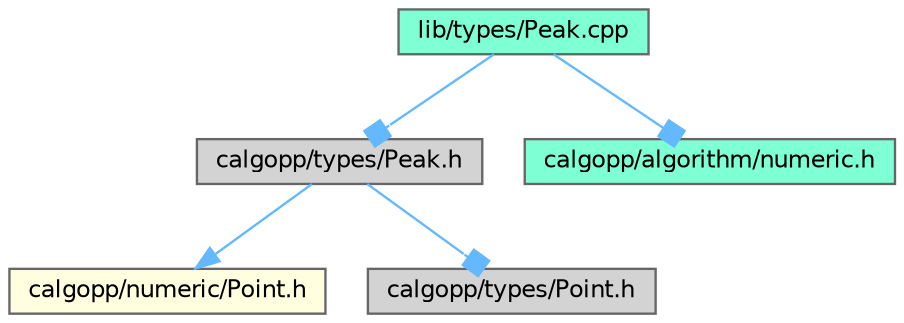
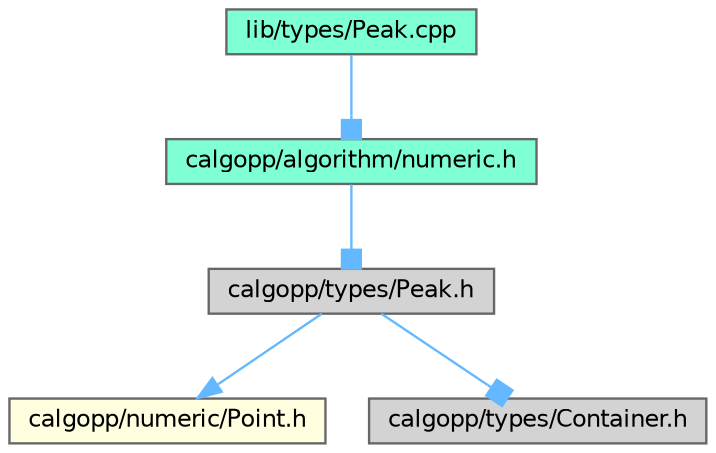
edge "lib/types/Peak.cpp" -> "calgopp/types/Peak.h": now "calgopp/algorithm/numeric.h" -> "calgopp/types/Peak.h"
node "calgopp/types/Point.h": label "calgopp/types/Point.h" -> "calgopp/types/Container.h"
